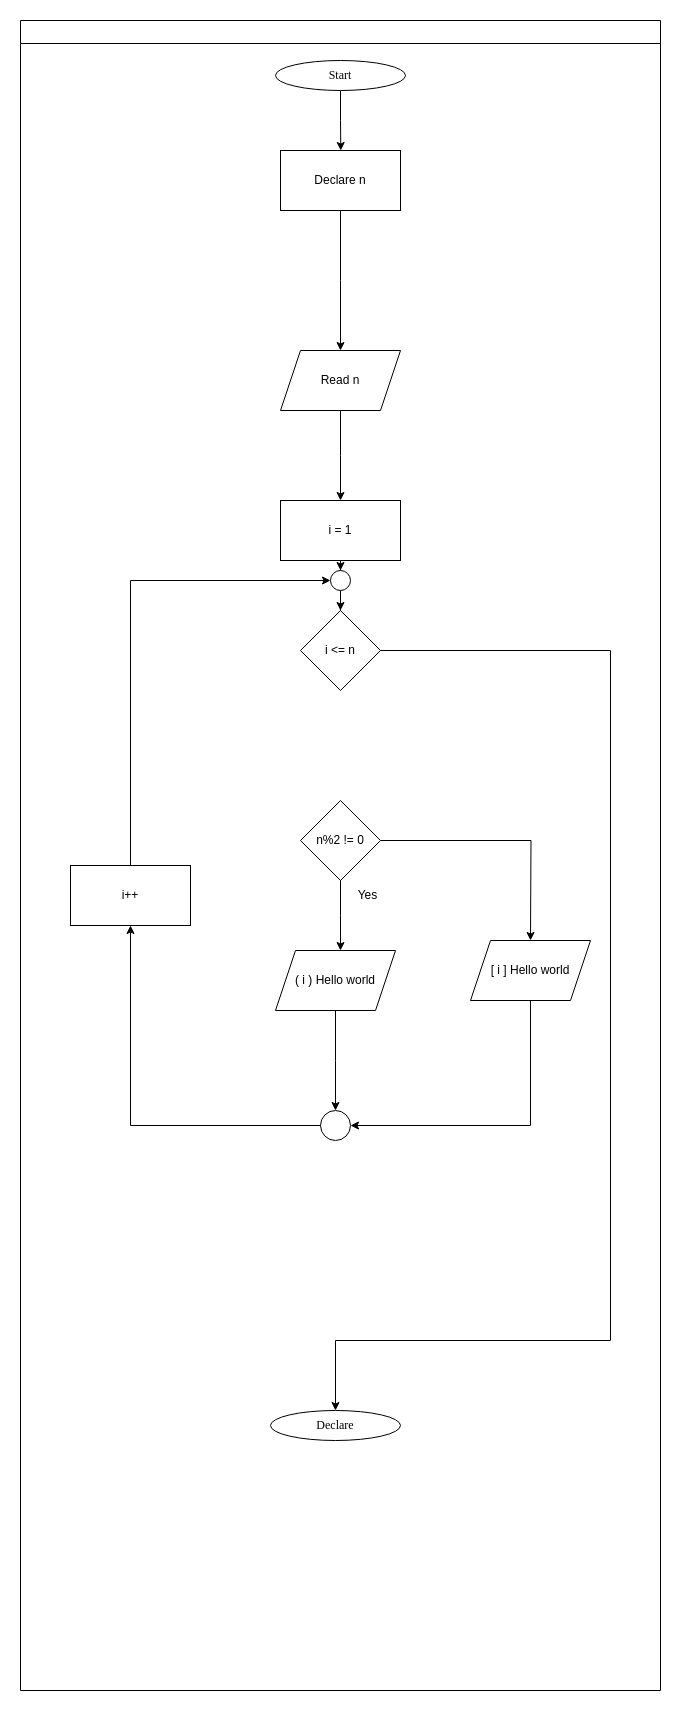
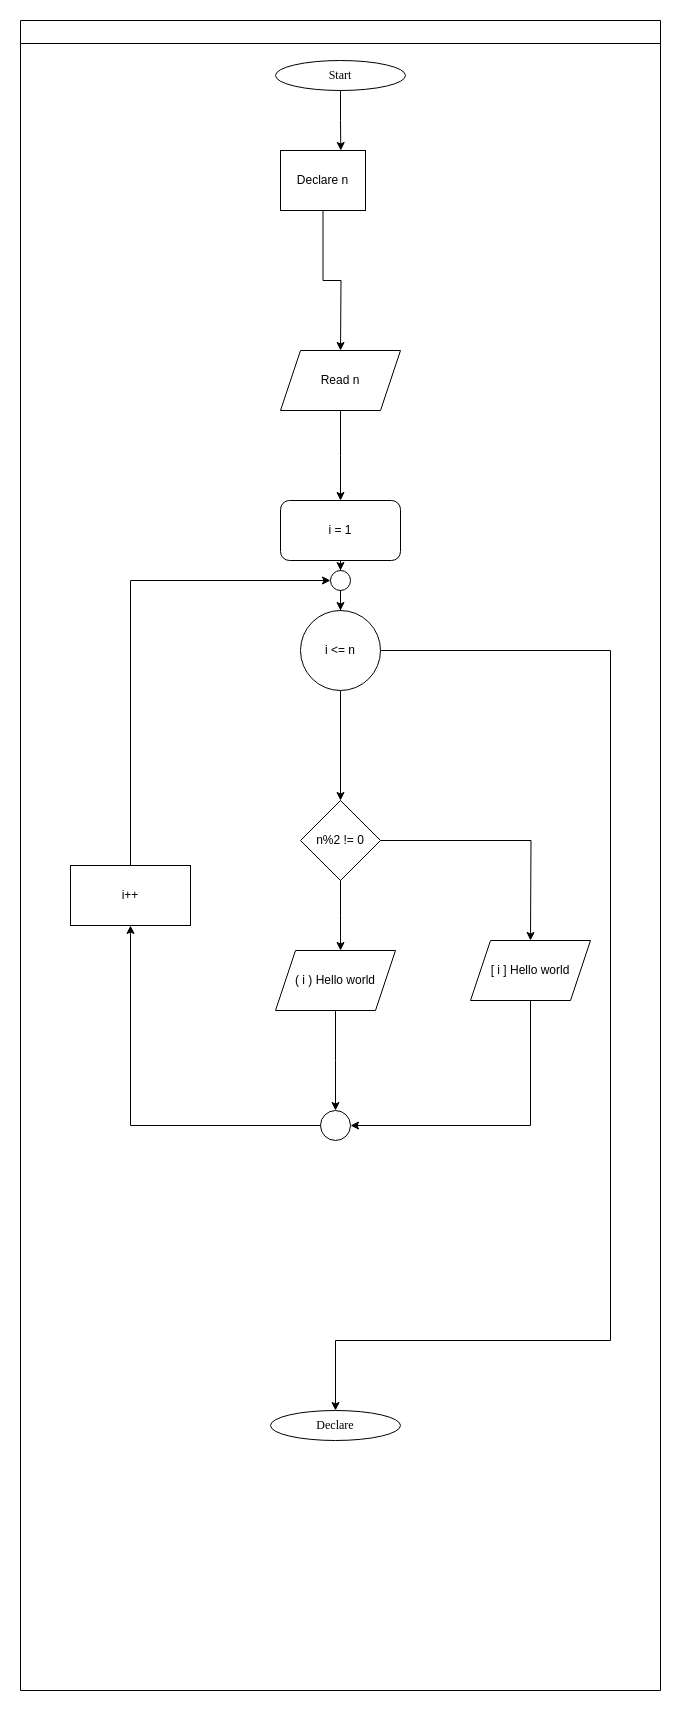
node "Declare n": size 120x60 -> 85x60
node "i = 1": shape rectangle -> rounded rectangle
node "i <= n": shape diamond -> ellipse
edge "i <= n" -> "n%2 != 0": added
node "Yes": removed
